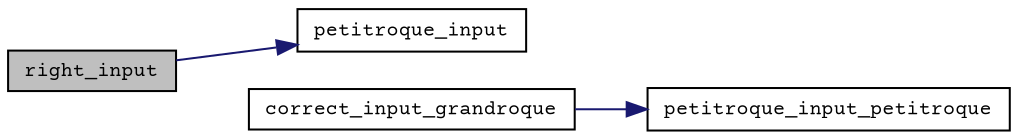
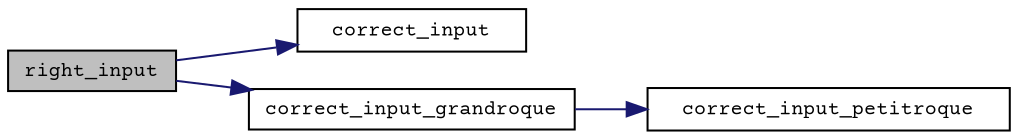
node "petitroque_input": label "petitroque_input" -> "correct_input"
edge "right_input" -> "correct_input_grandroque": added
node "petitroque_input_petitroque": label "petitroque_input_petitroque" -> "correct_input_petitroque"
